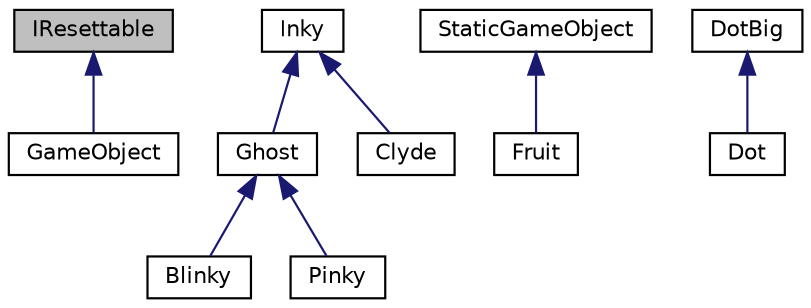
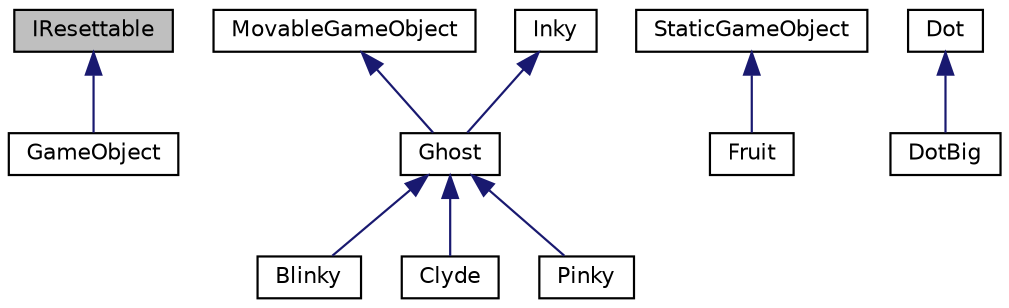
node "MovableGameObject": added
edge "Clyde" -> "Inky": now "Clyde" -> "Ghost"
edge "Dot" -> "DotBig": reversed
